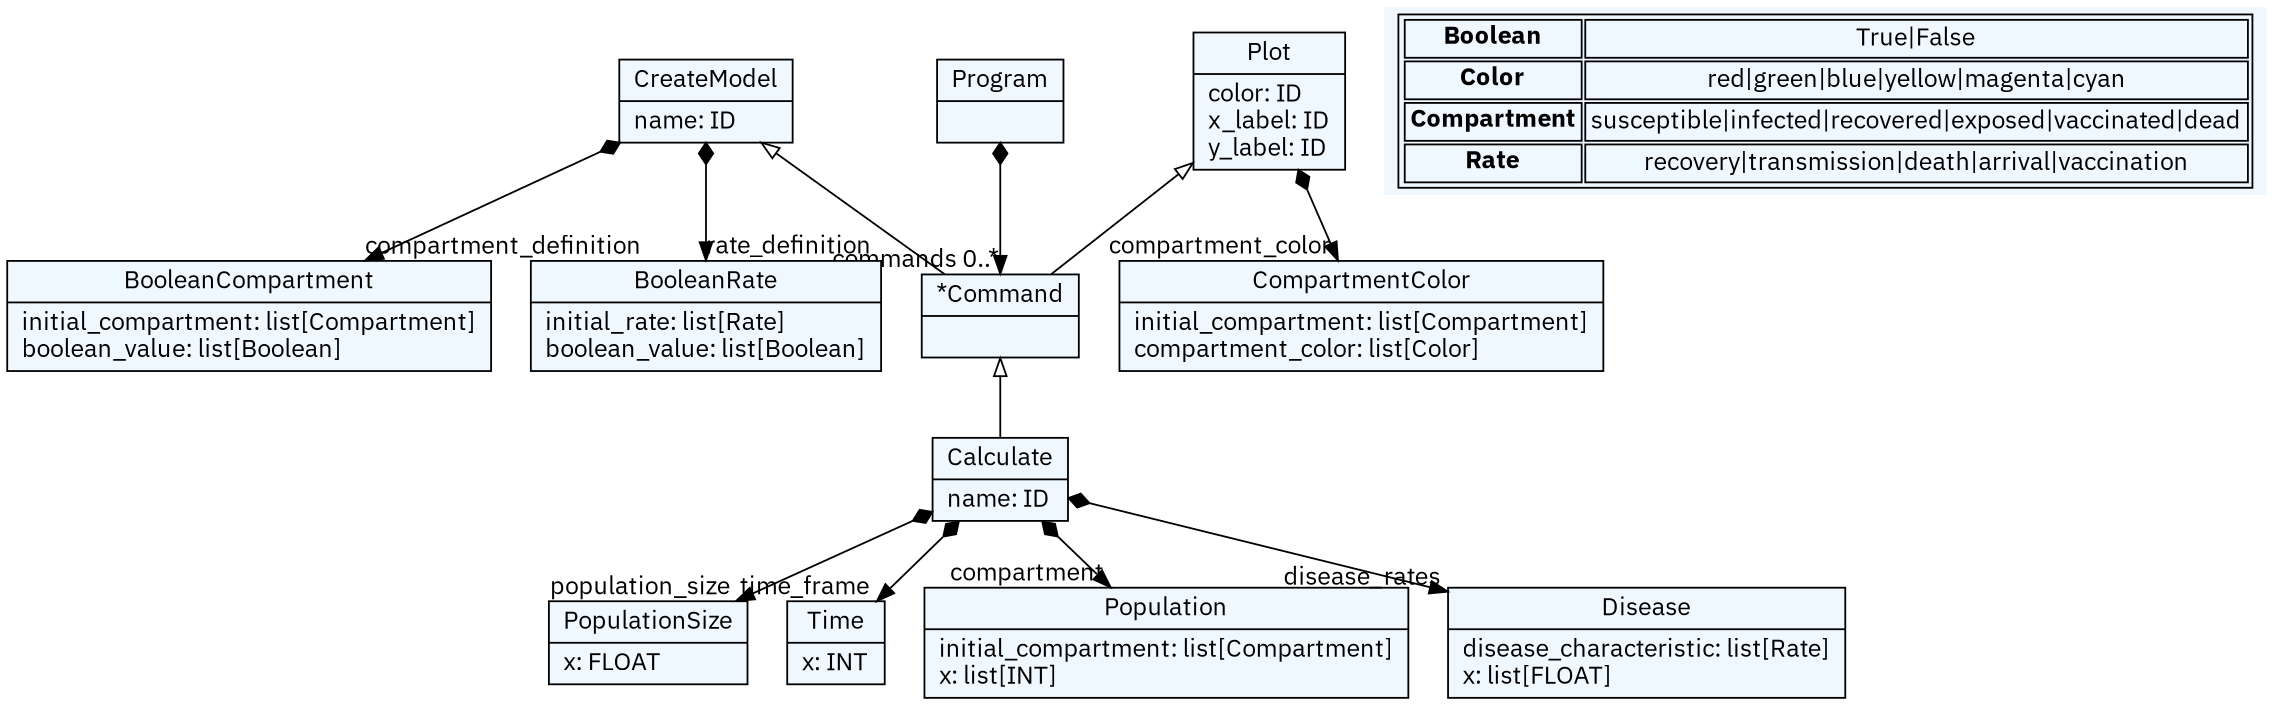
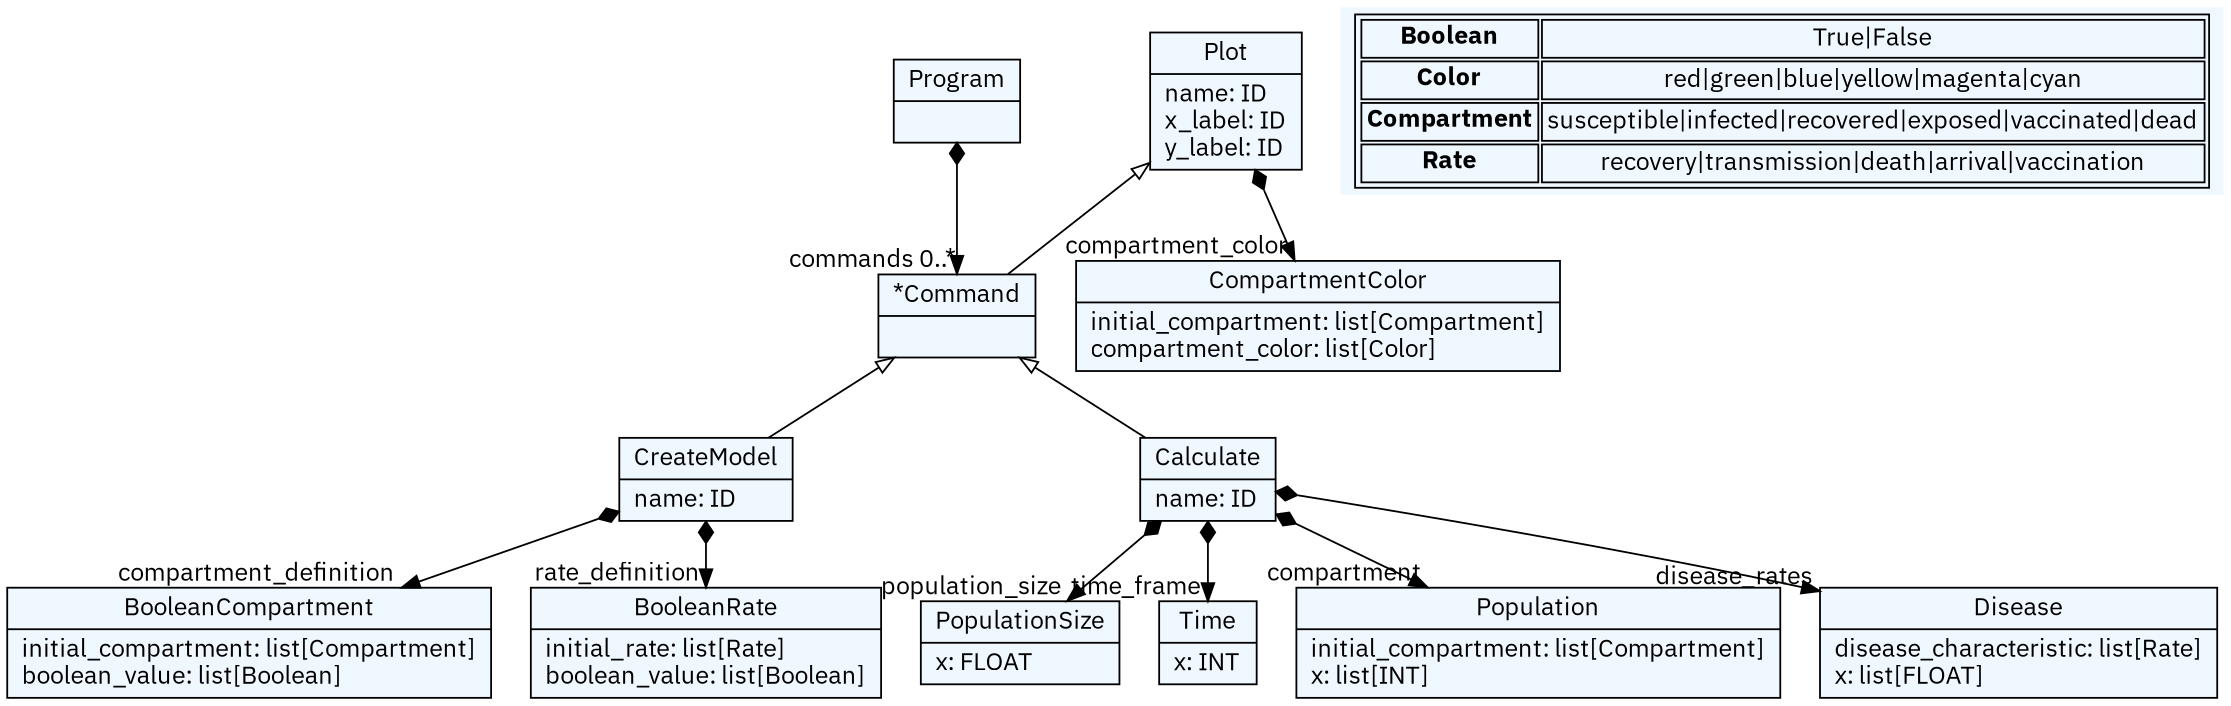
node "Plot": text "color: ID" -> "name: ID"
edge "*Command" -> "CreateModel": reversed
